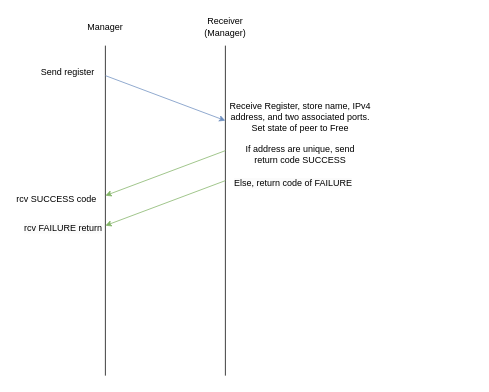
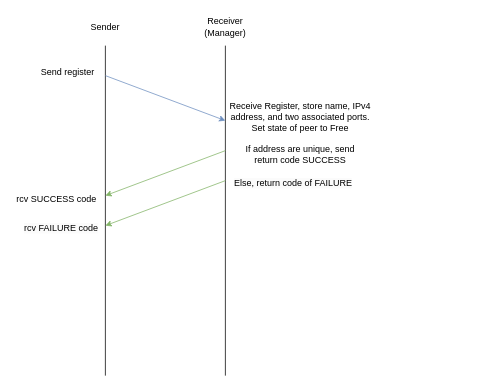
node "Manager": label "Manager" -> "Sender"
node "rcv FAILURE return": label "rcv FAILURE return" -> "rcv FAILURE code"
